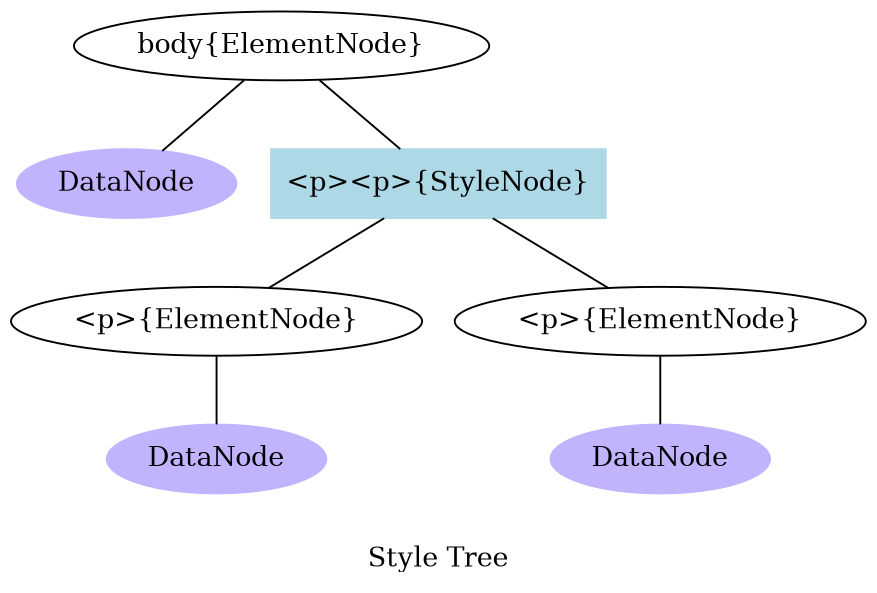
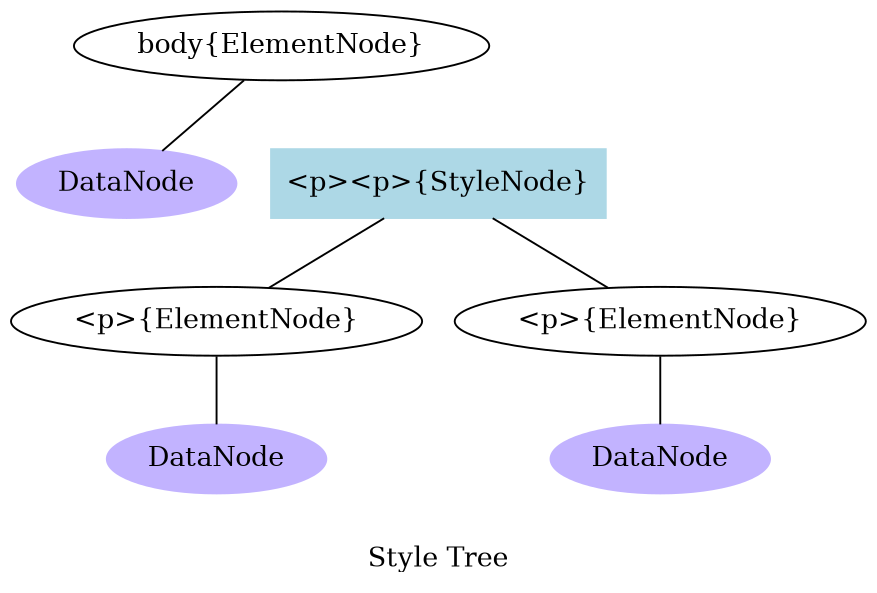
edge "body{ElementNode}" -- "<p><p>{StyleNode}": removed
